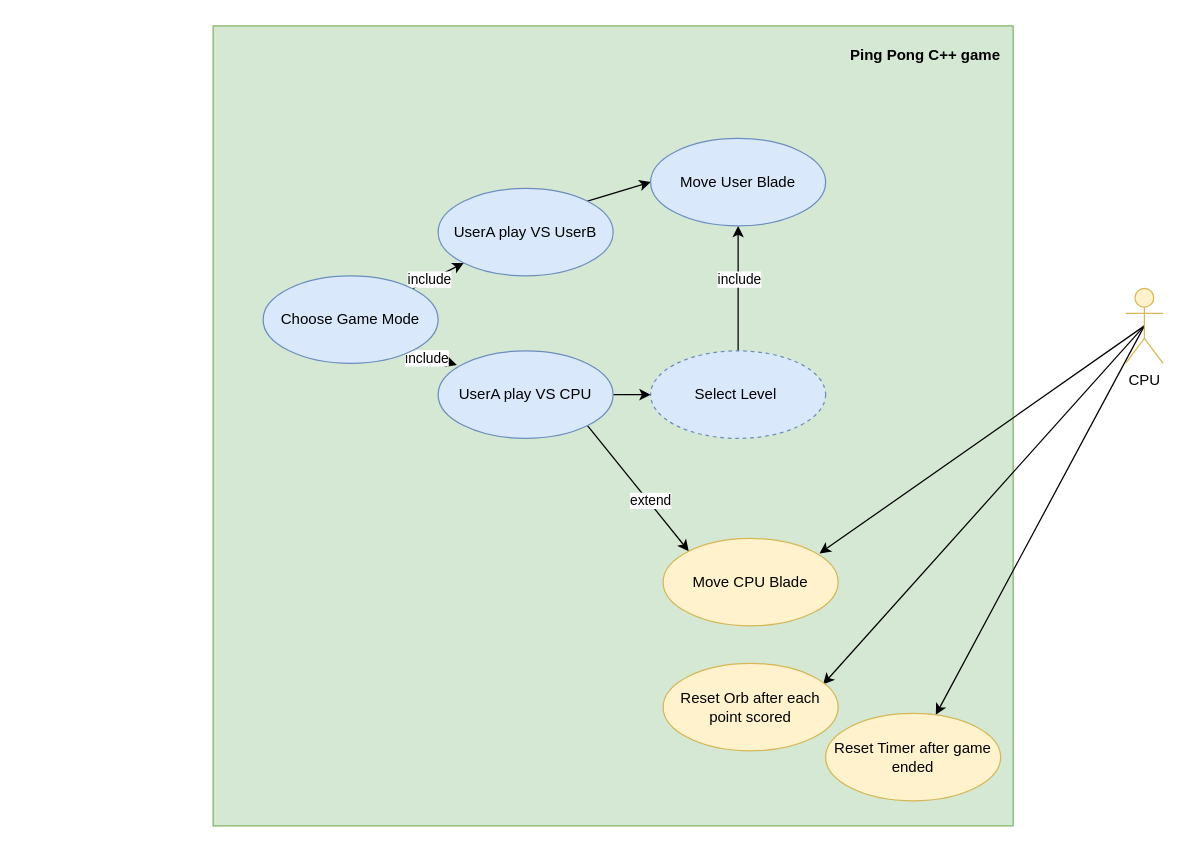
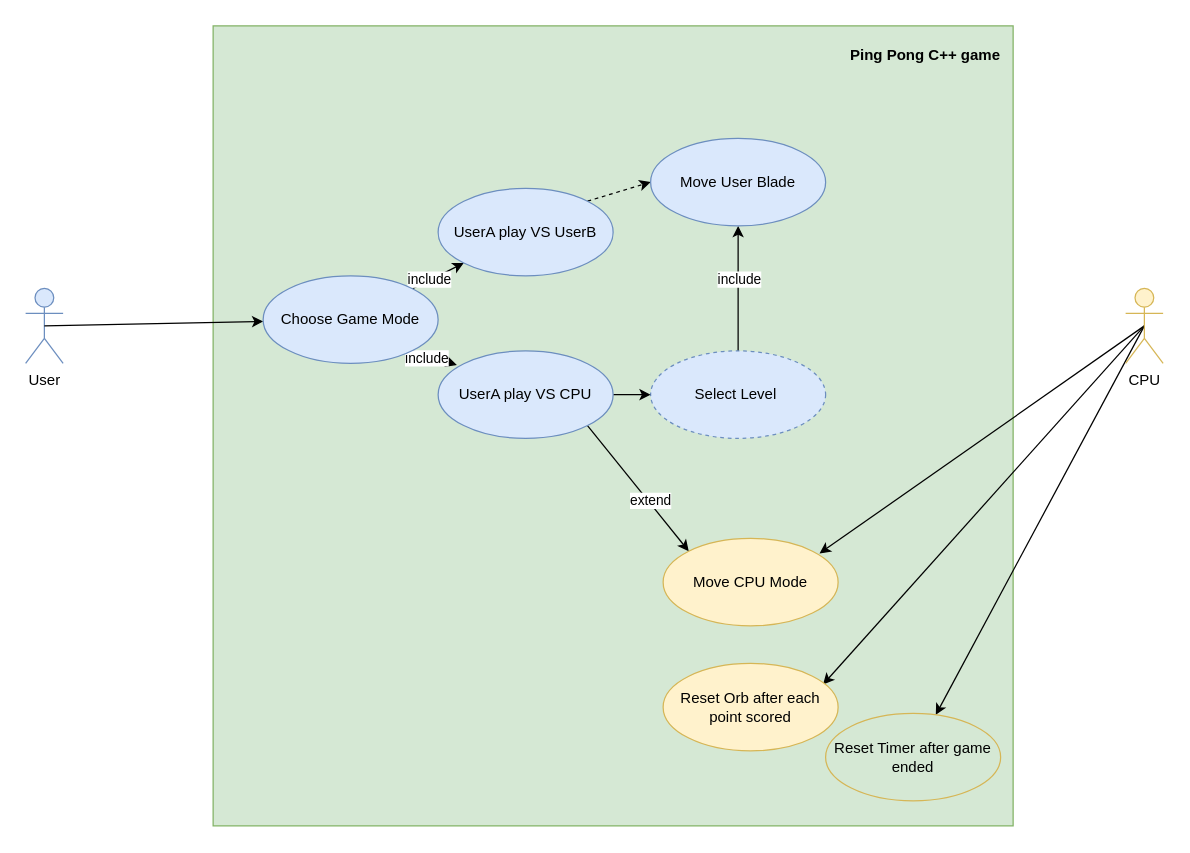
edge "UserA play VS UserB" -> "Move User Blade": style solid -> dashed
edge "User" -> "Choose Game Mode": added
node "User": added
node "Move CPU Blade": label "Move CPU Blade" -> "Move CPU Mode"
node "Reset Timer after game ended": fillcolor #fff2cc -> #d5e8d4
